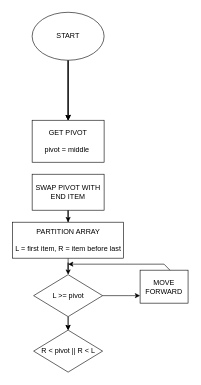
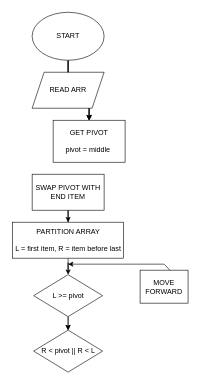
node "READ ARR": added
node "GET PIVOT pivot = middle": moved (68, 141) -> (89, 141)
edge "L >= pivot" -> "MOVE FORWARD": removed
